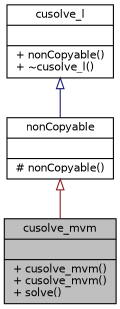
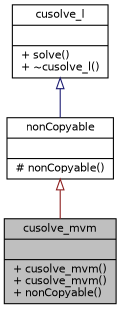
node "cusolve_l": text "+ nonCopyable()" -> "+ solve()"
node "cusolve_mvm": text "+ solve()" -> "+ nonCopyable()"
